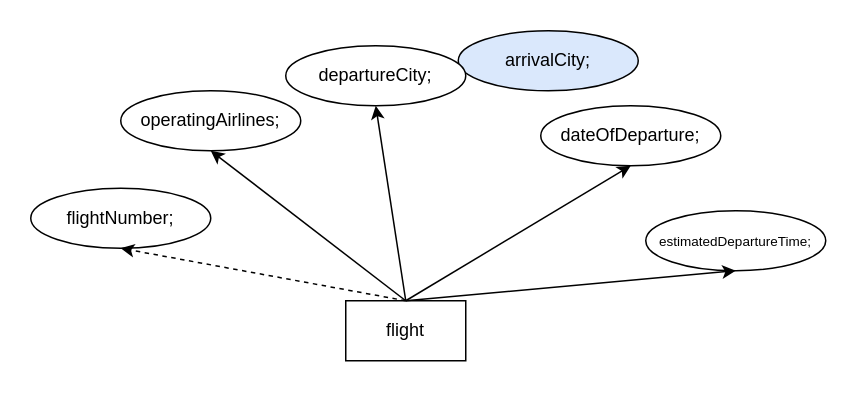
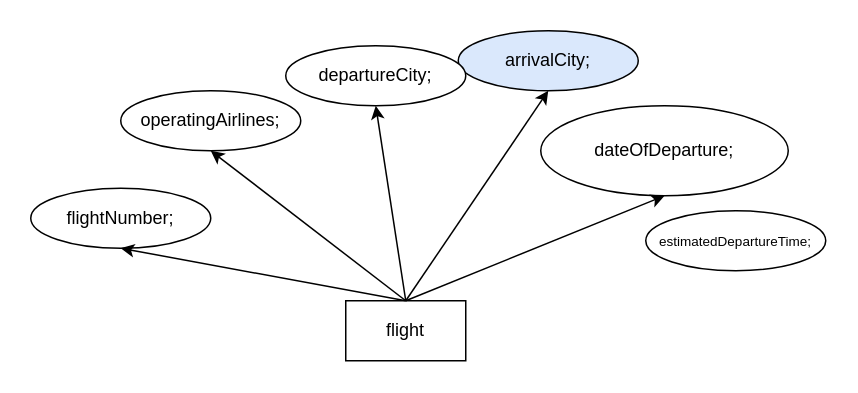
node "dateOfDeparture;": size 180x60 -> 248x90
edge "flight" -> "arrivalCity;": added
edge "flight" -> "flightNumber;": style dashed -> solid
edge "flight" -> "estimatedDepartureTime;": removed
